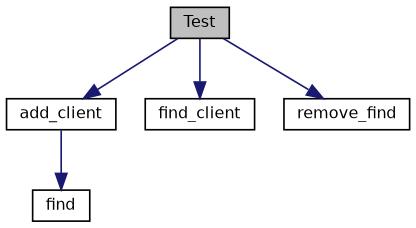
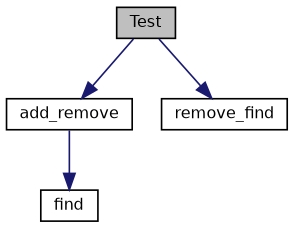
node "add_client": label "add_client" -> "add_remove"
node "find_client": removed
